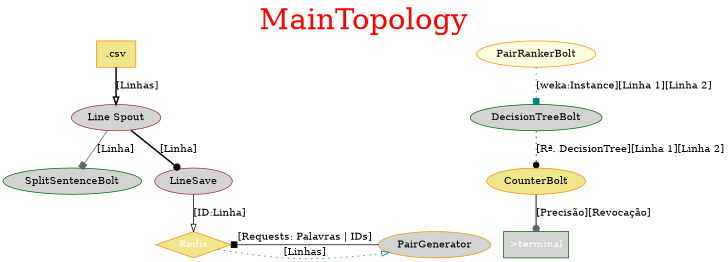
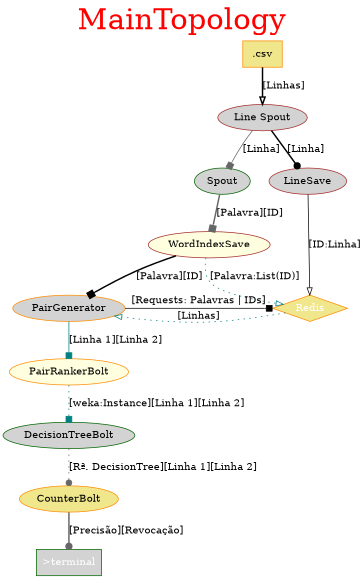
edge "DecisionTreeBolt" -> "CounterBolt": color black -> gray40
node "SplitSentenceBolt": label "SplitSentenceBolt" -> "Spout"
node "WordIndexSave": added
edge "PairGenerator" -> "PairRankerBolt": added, label "[Linha 1][Linha 2]"
